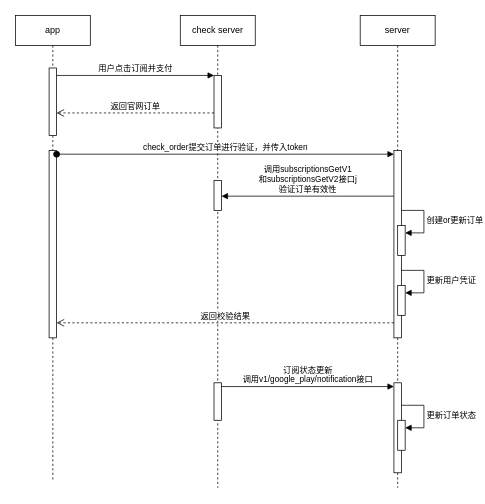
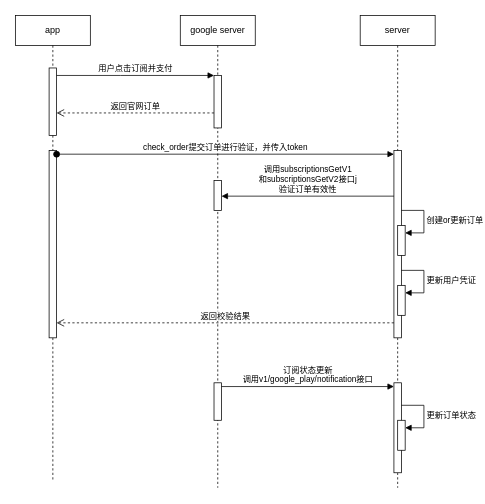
node "check server": label "check server" -> "google server"
